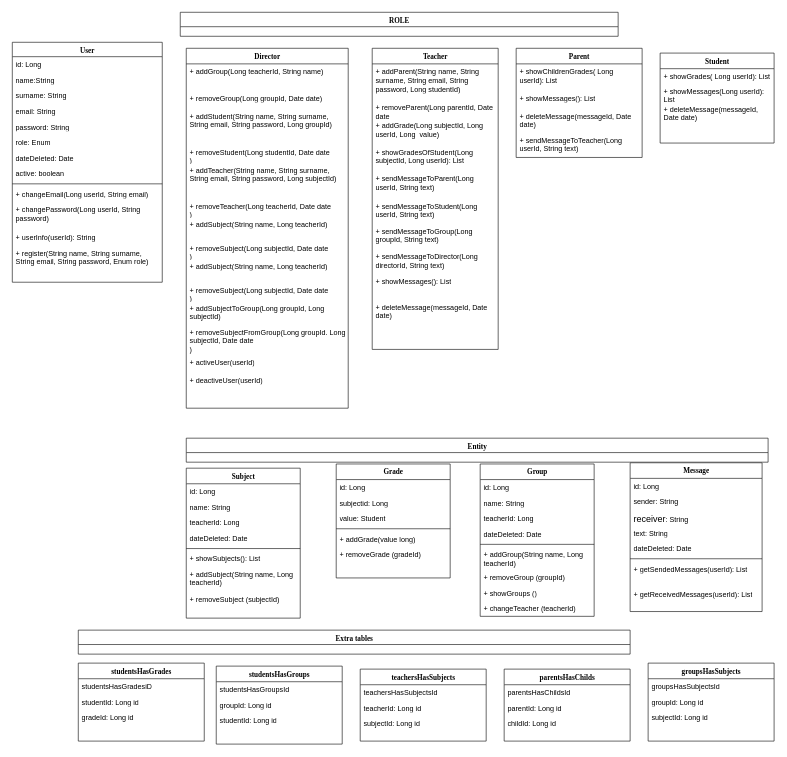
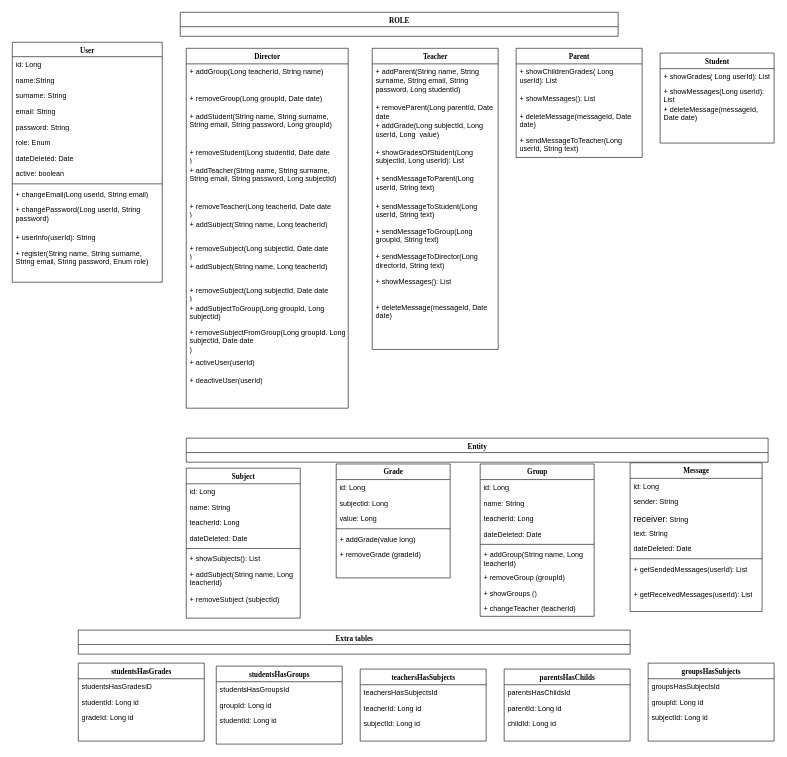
node "value: Student": label "value: Student" -> "value: Long"
